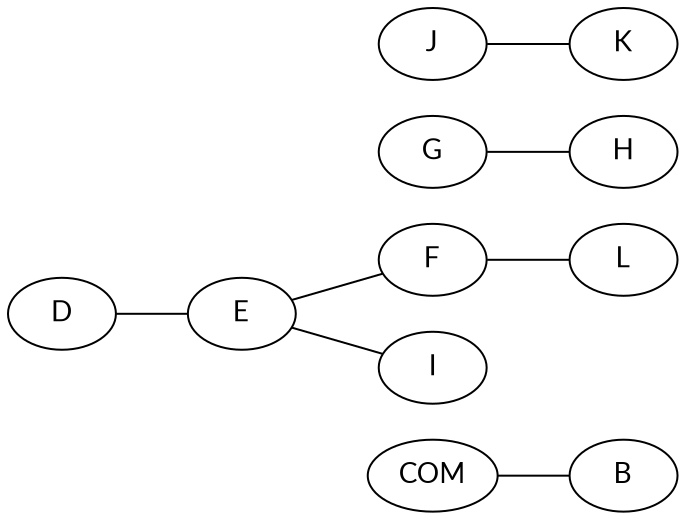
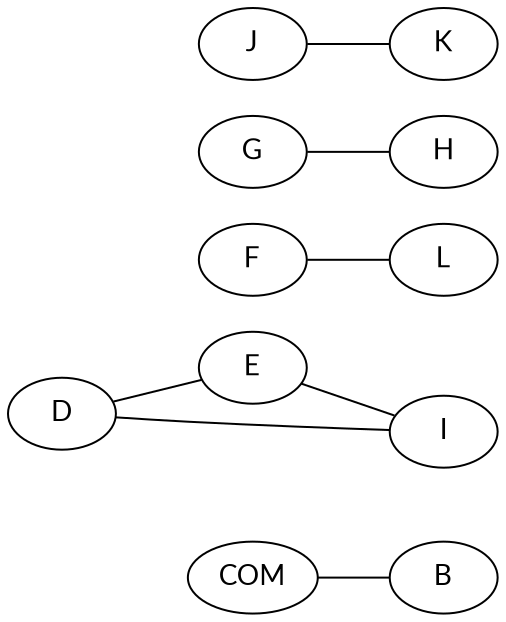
edge "F" -- "E": removed
edge "D" -- "I": added
